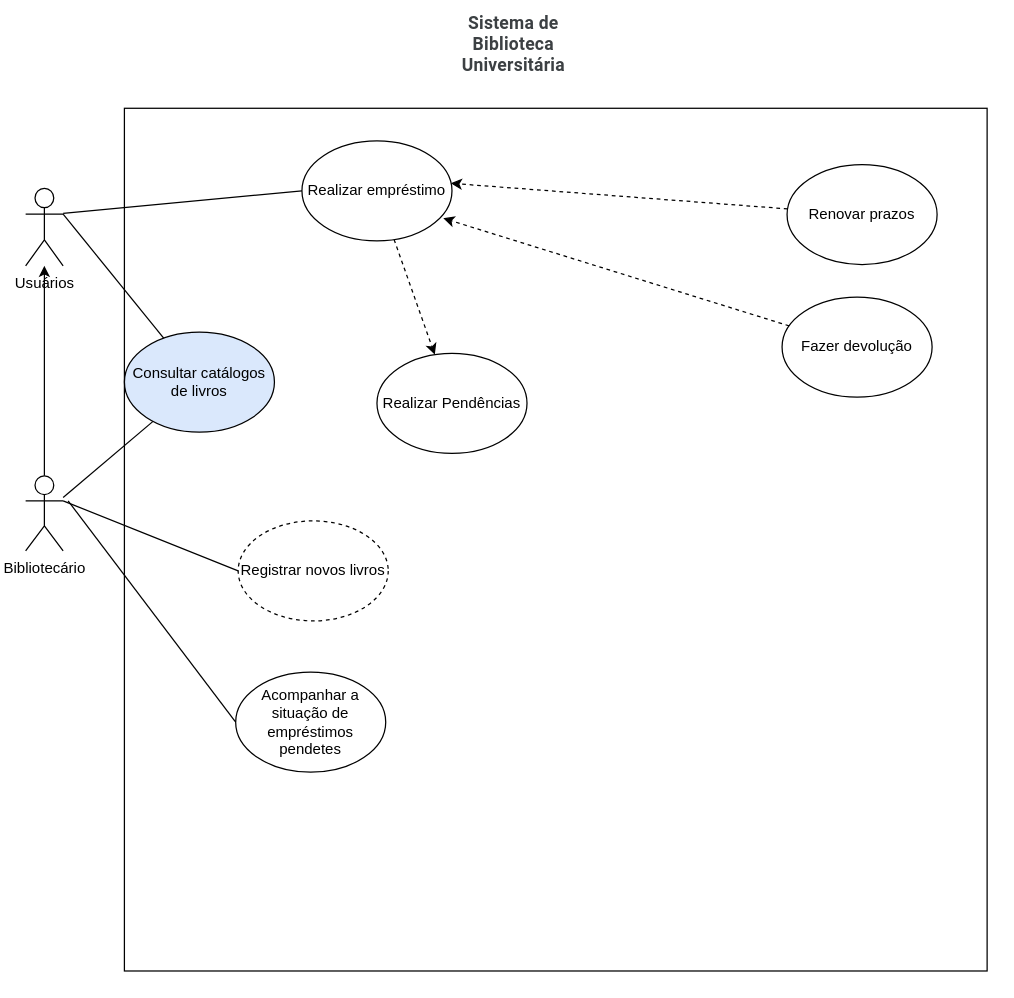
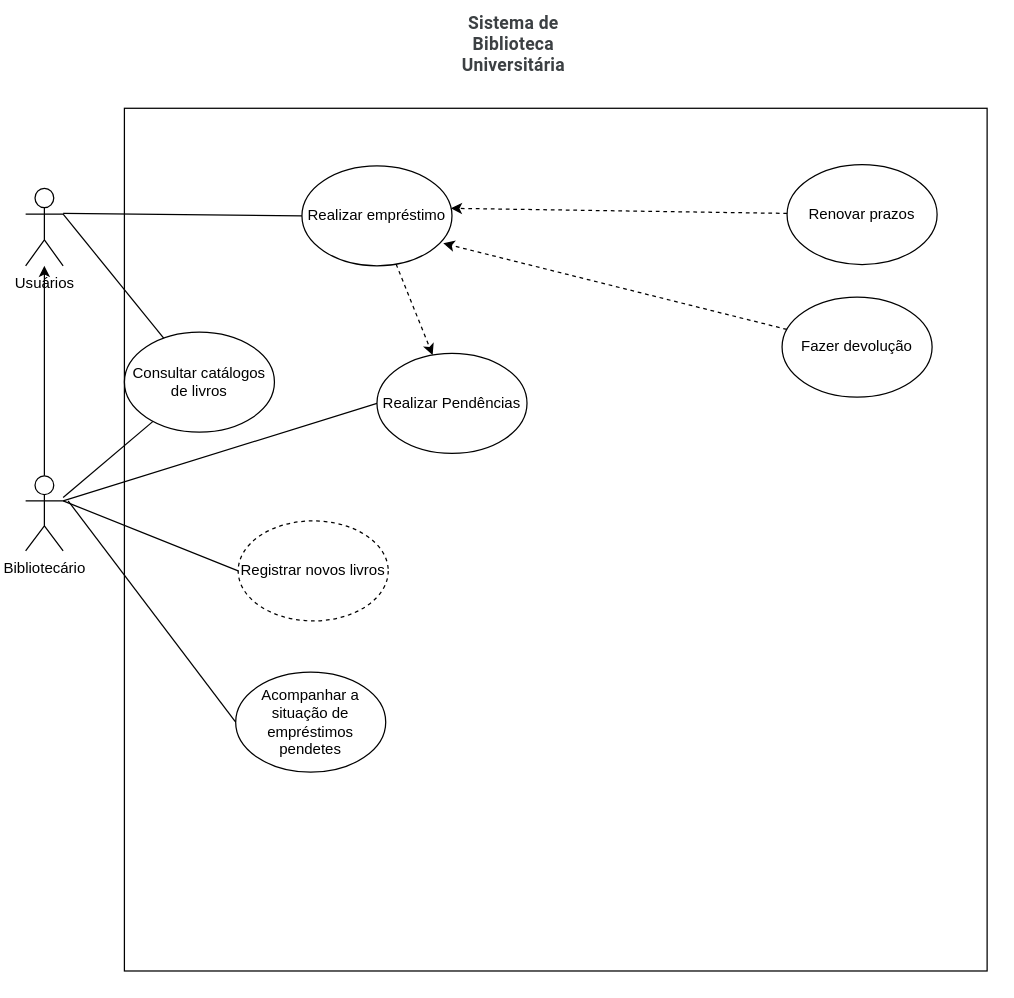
node "Realizar empréstimo": moved (377, 191) -> (377, 216)
node "Consultar catálogos de livros": fillcolor #dae8fc -> #ffffff
edge "Realizar Pendências" -- "Bibliotecário": added
